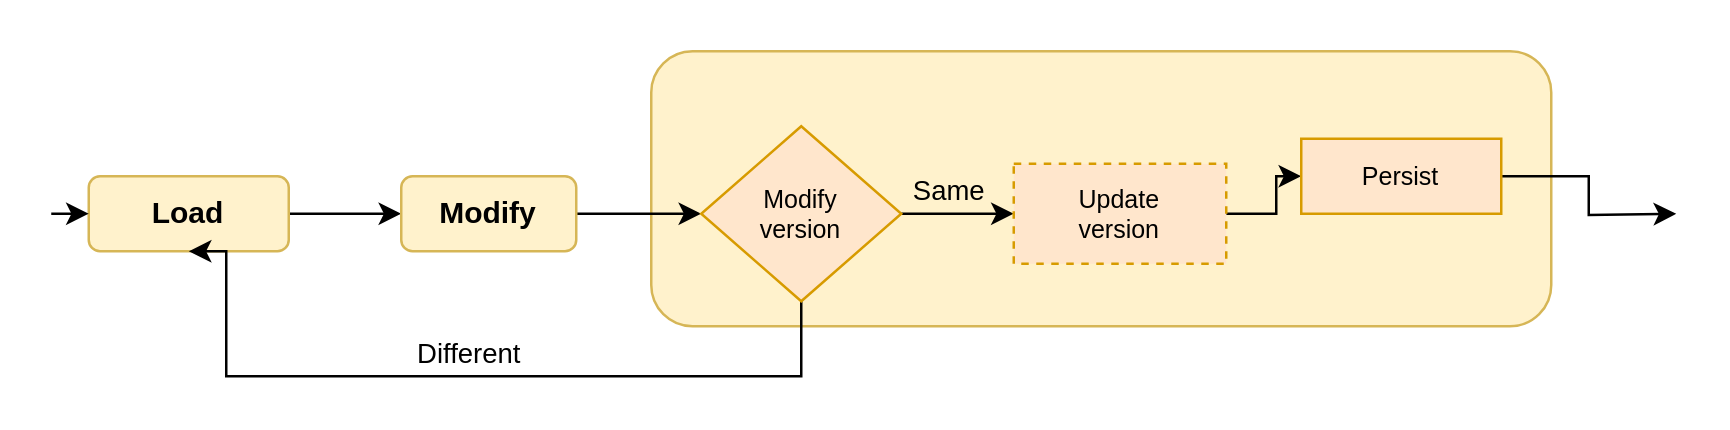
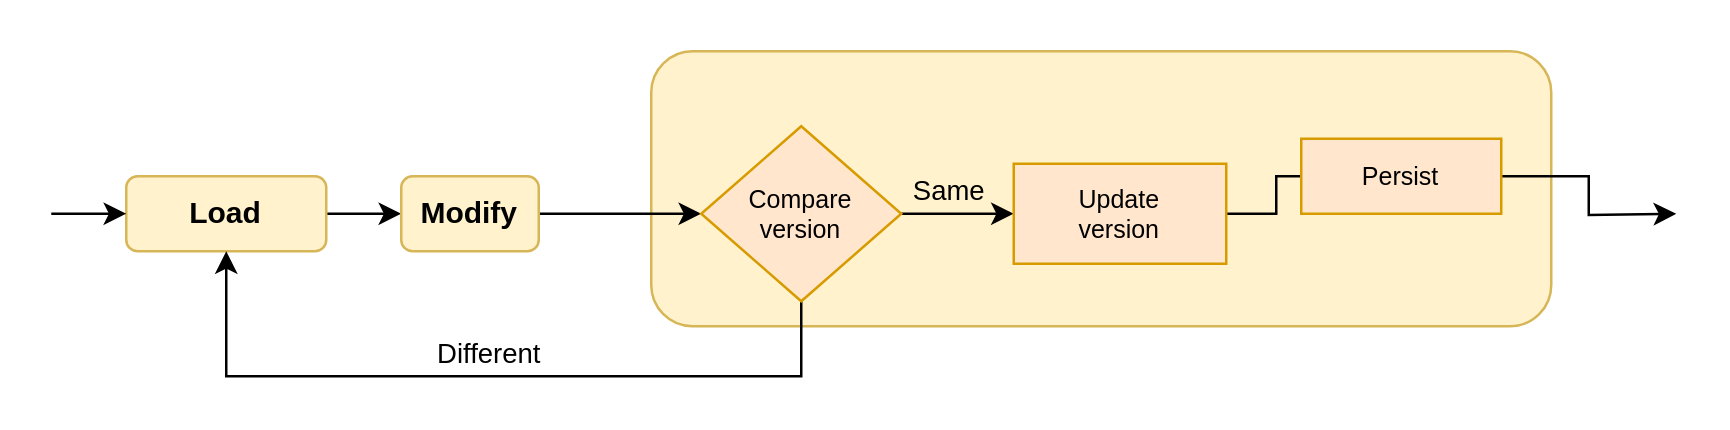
edge "Update version" -> "Persist": arrowhead classic -> none
node "Load": moved (189, 214) -> (226, 214)
node "Modify": size 175x75 -> 138x75
node "Modify version": label "Modify version" -> "Compare version"
node "Update version": style dashed -> solid
